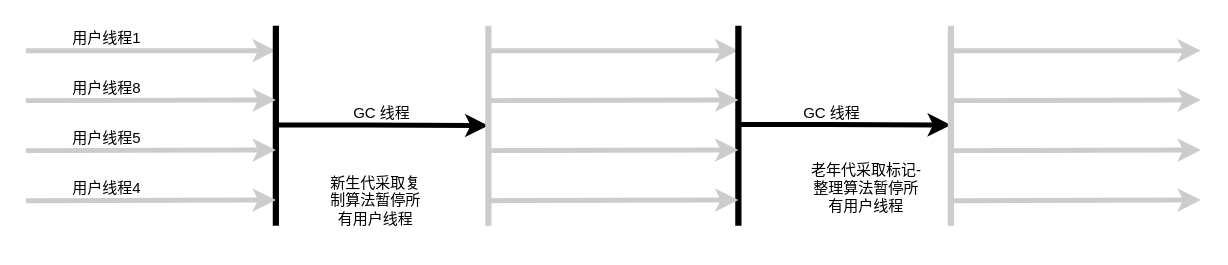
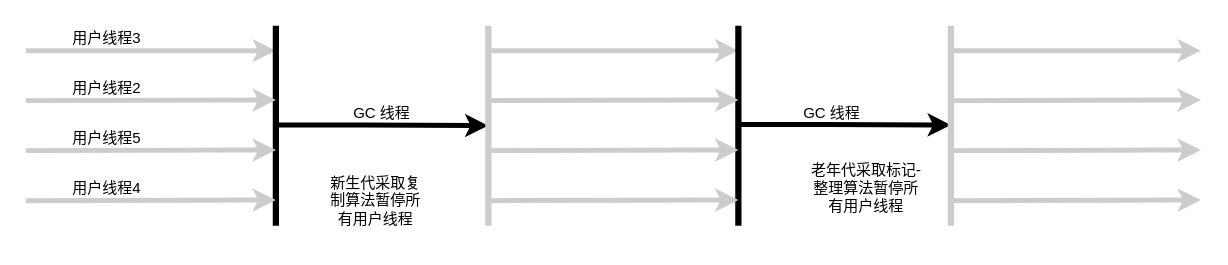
node "用户线程1": label "用户线程1" -> "用户线程3"
node "用户线程8": label "用户线程8" -> "用户线程2"
